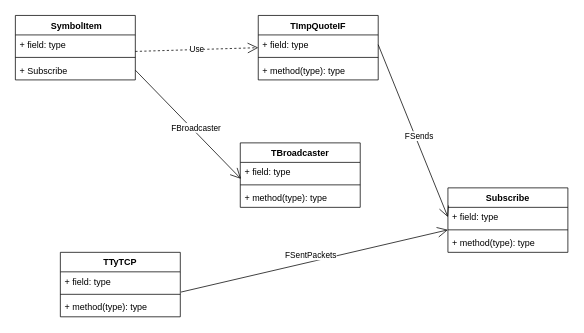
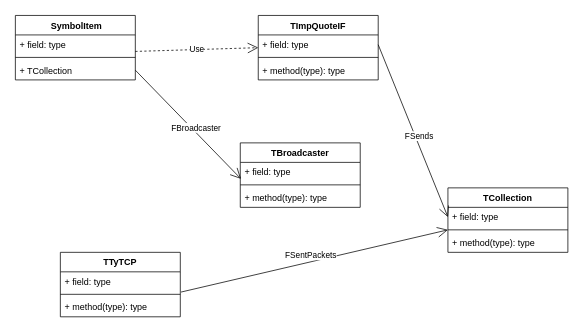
node "+ Subscribe": label "+ Subscribe" -> "+ TCollection"
node "Subscribe": label "Subscribe" -> "TCollection"
